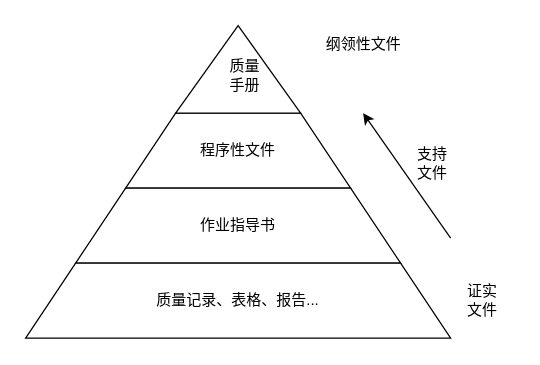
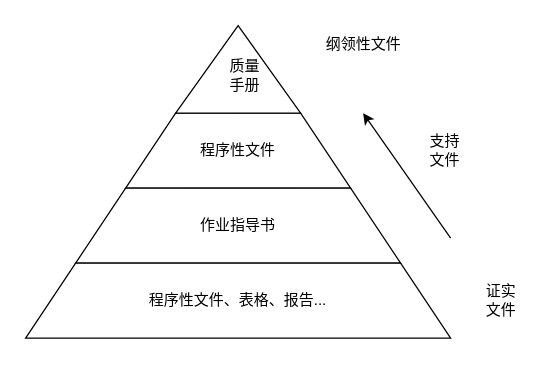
node "支持 文件": moved (432, 163) -> (444, 151)
node "质量记录、表格、报告...": label "质量记录、表格、报告..." -> "程序性文件、表格、报告..."
node "证实 文件": moved (482, 301) -> (501, 301)
